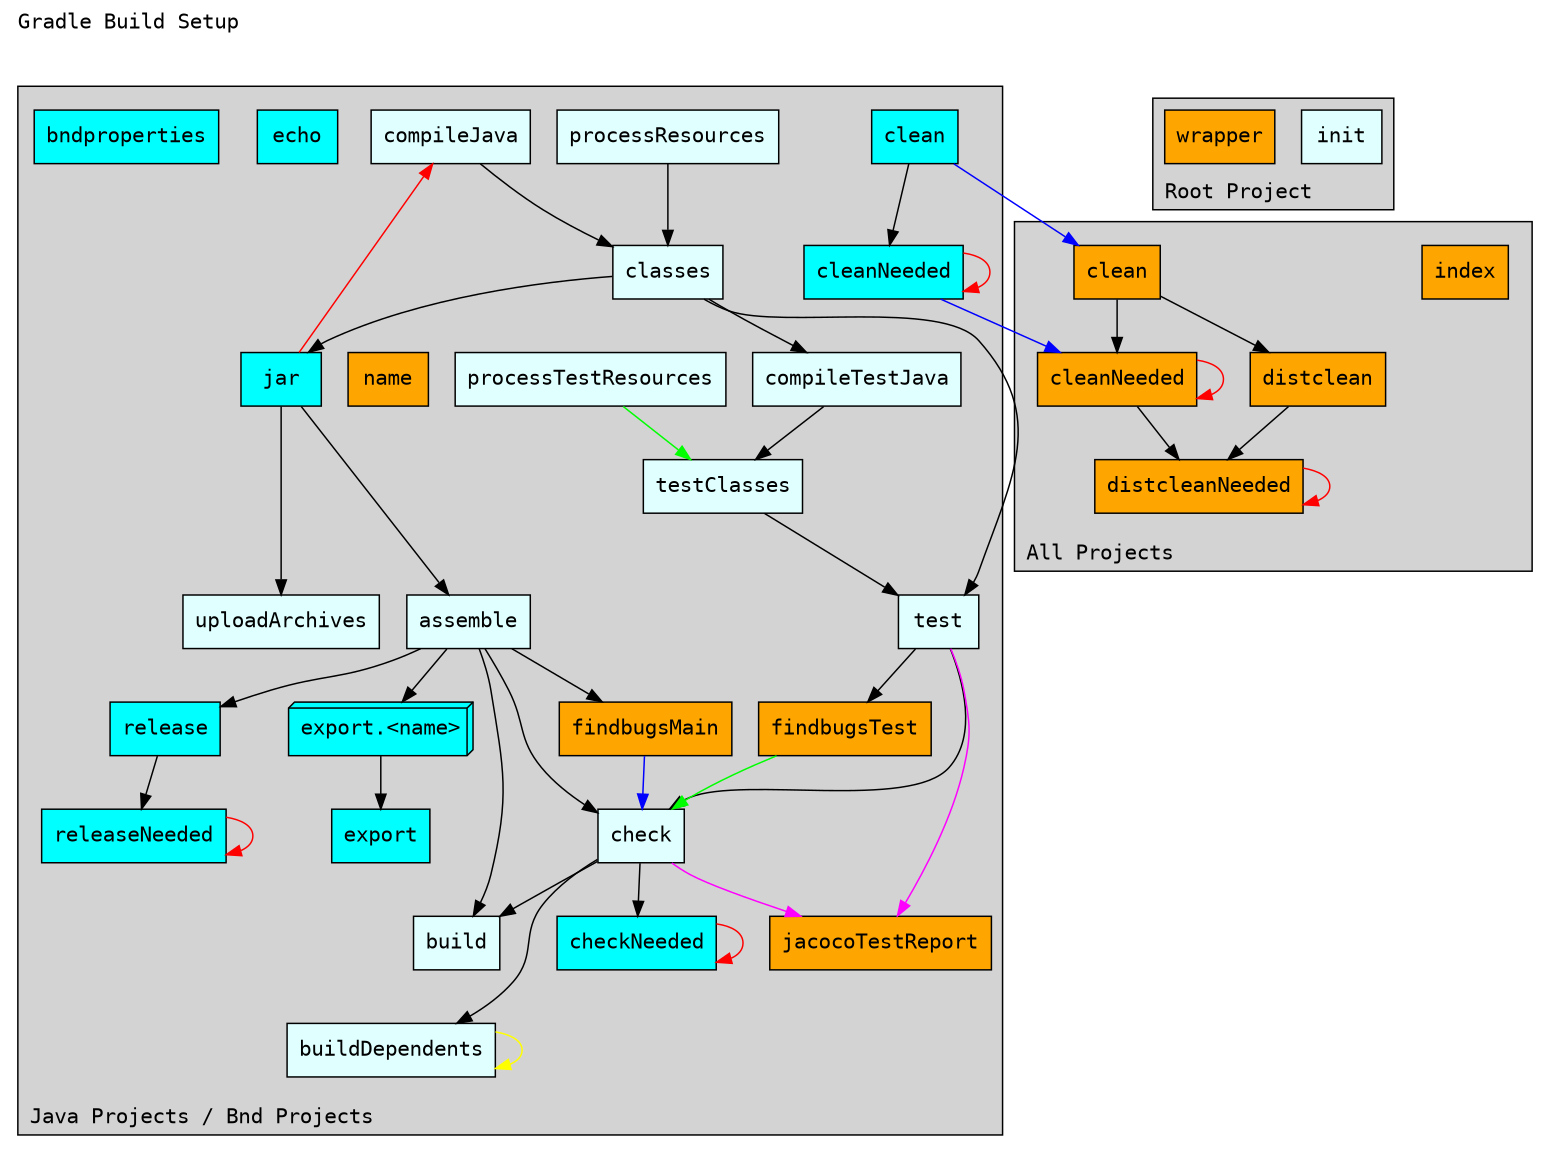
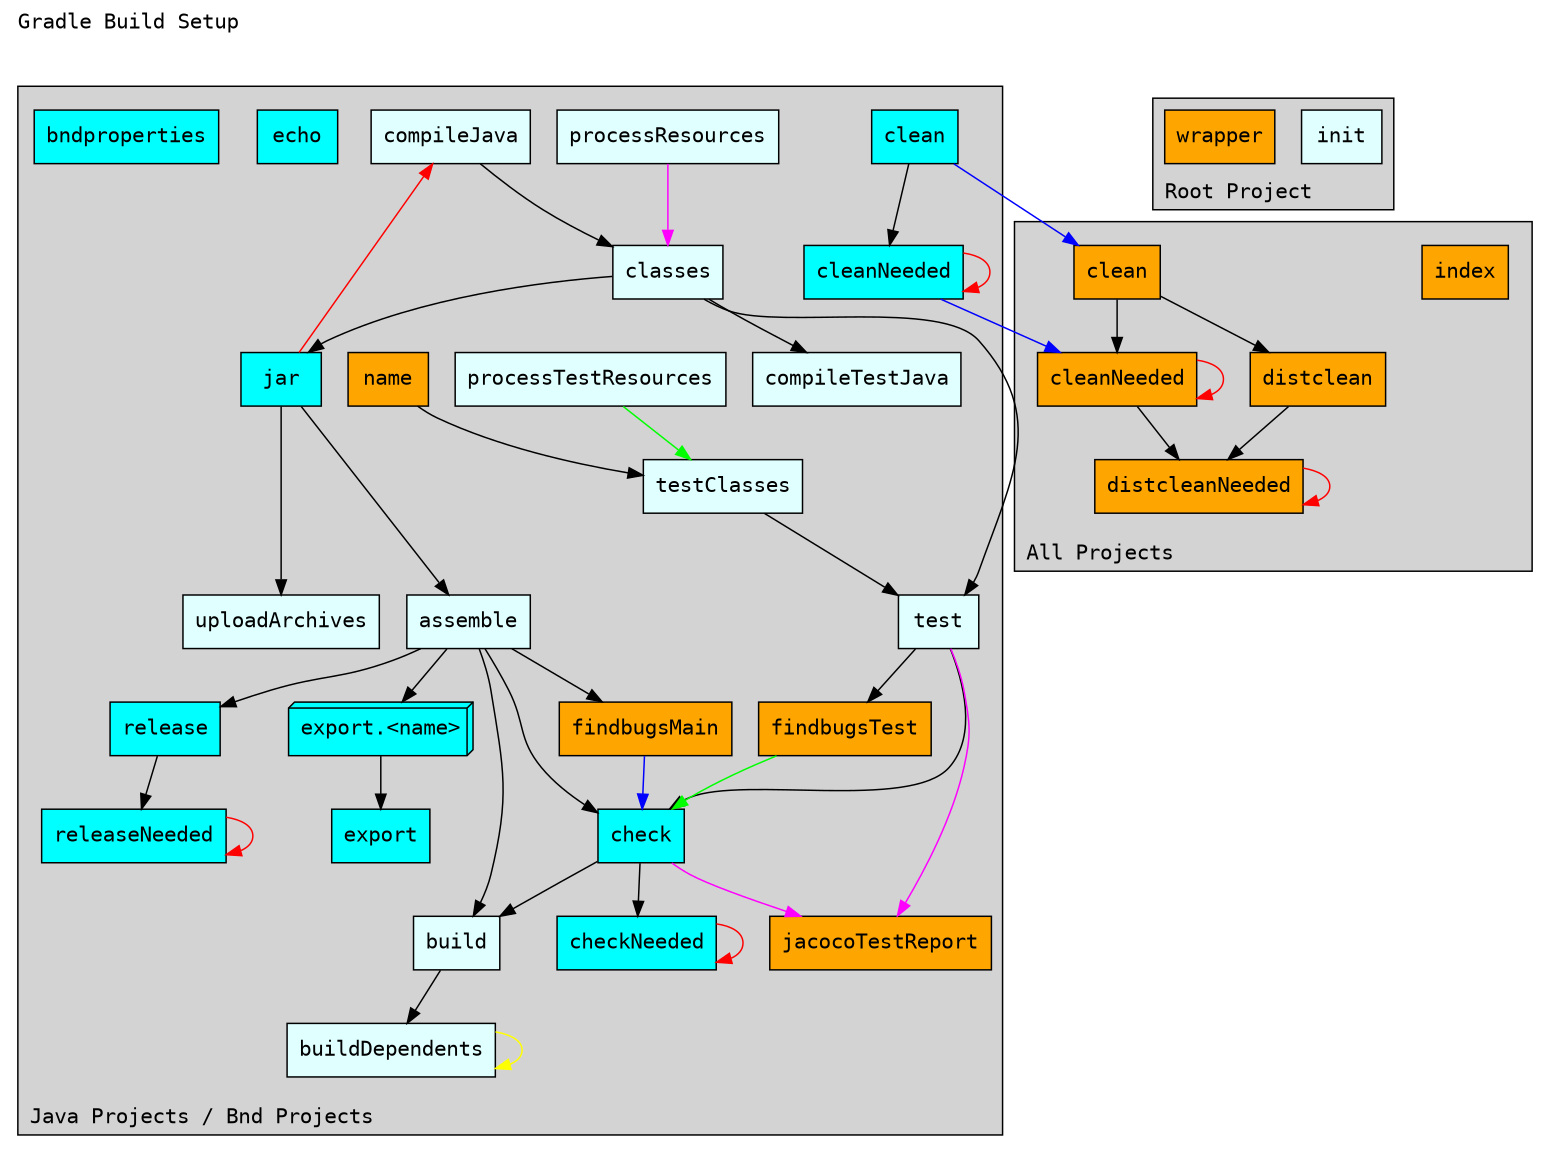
edge "processResources" -> "classes": color black -> magenta
edge "compileTestJava" -> "testClasses": now "name" -> "testClasses"
node "check": fillcolor lightcyan -> cyan
edge "check" -> "buildDependents": now "build" -> "buildDependents"
